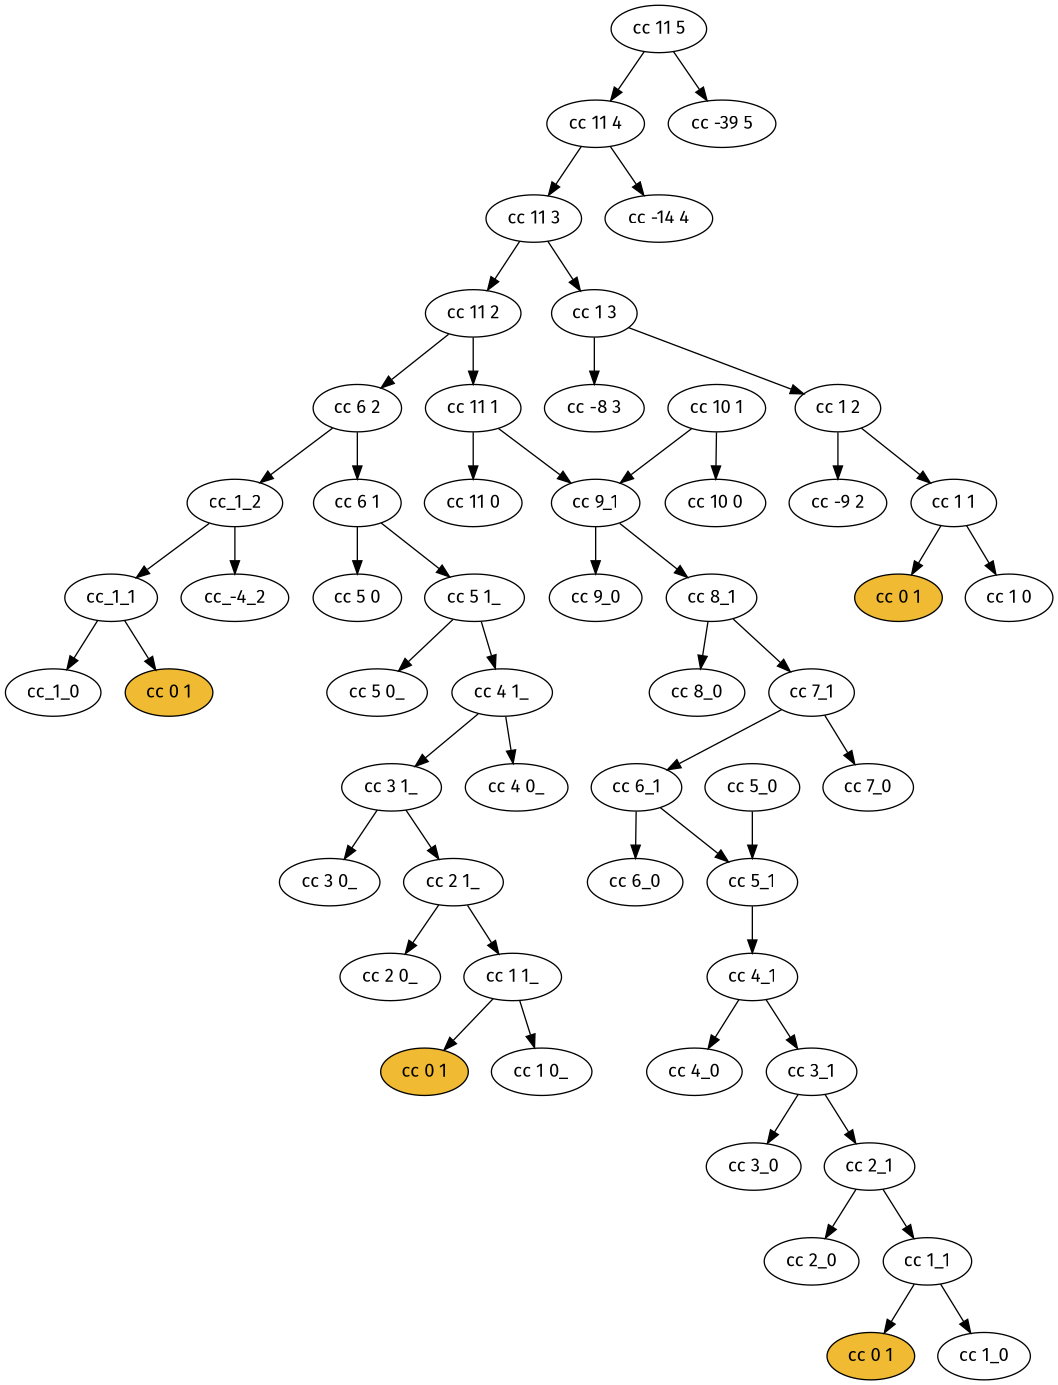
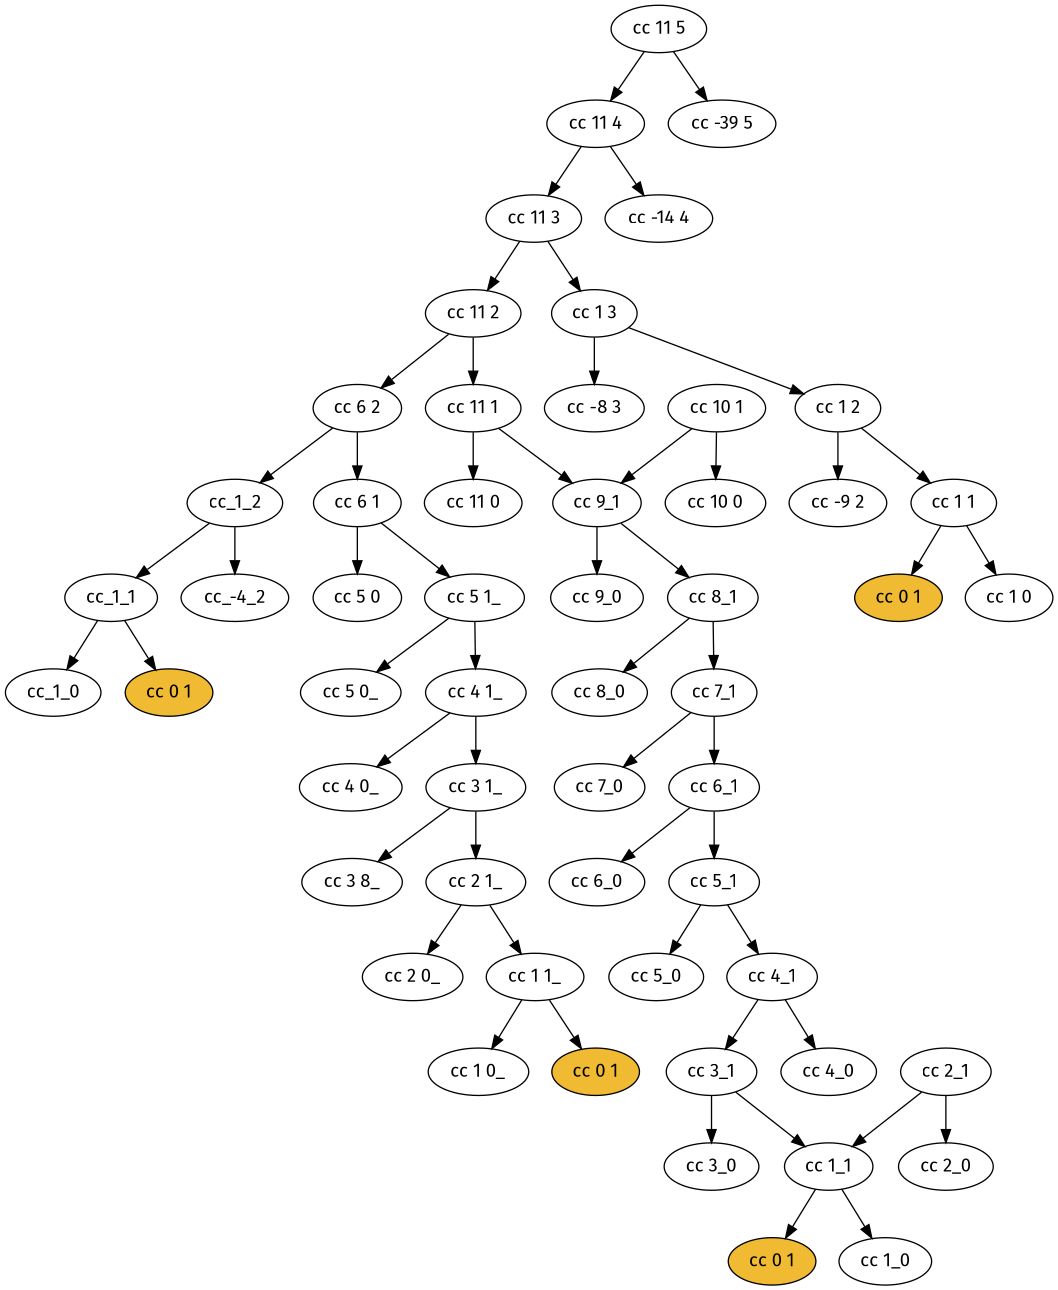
edge "cc 5_0" -> "cc 5_1": reversed
node "cc 3 0_": label "cc 3 0_" -> "cc 3 8_"
edge "cc 3_1" -> "cc 2_1": now "cc 3_1" -> "cc 1_1"
